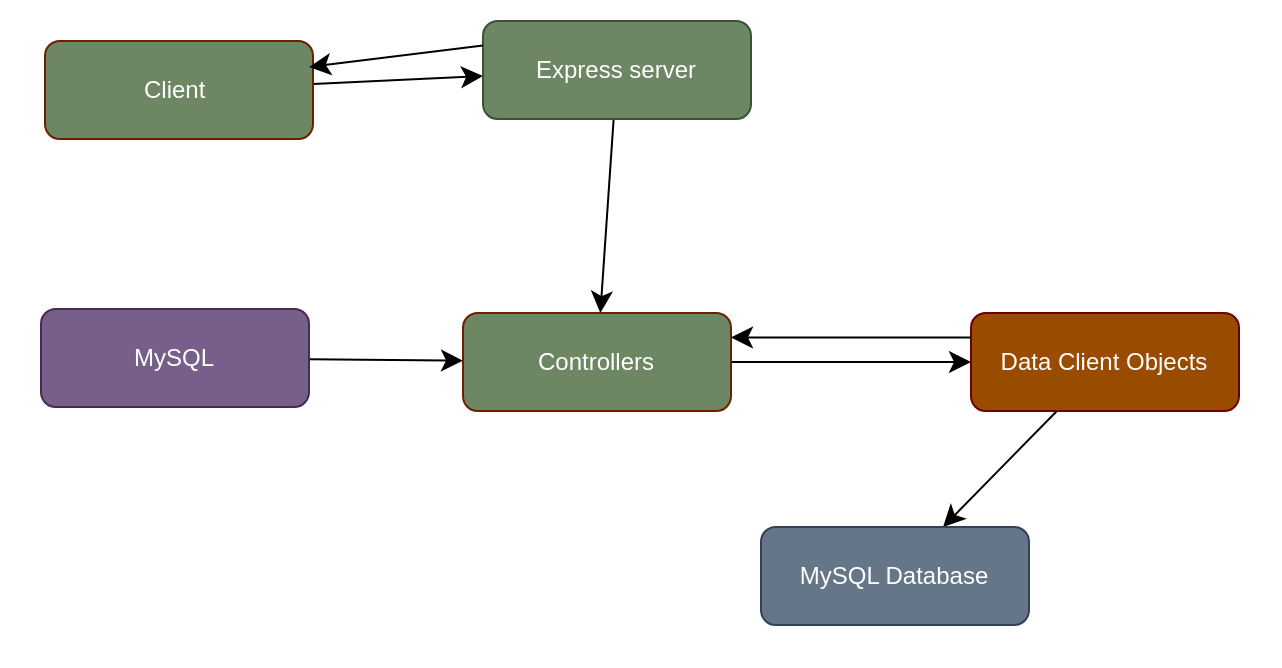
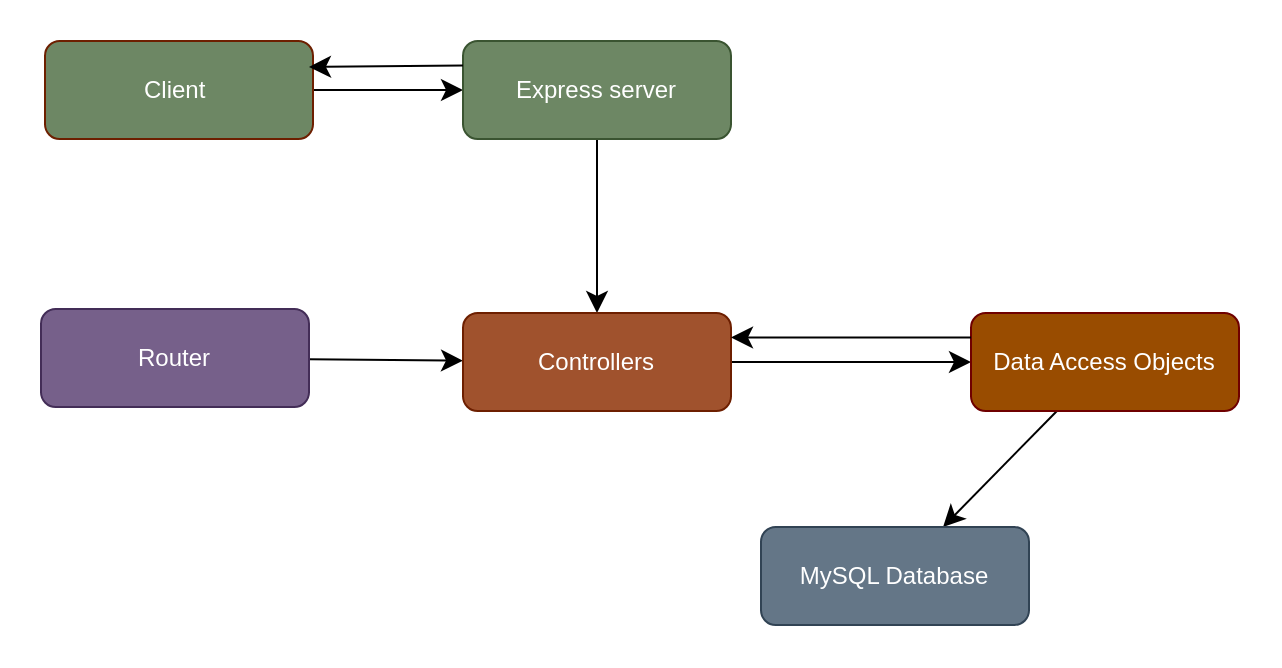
node "Express server": moved (617, 70) -> (597, 90)
node "MySQL": label "MySQL" -> "Router"
node "Controllers": fillcolor #6d8764 -> #a0522d
node "Data Client Objects": label "Data Client Objects" -> "Data Access Objects"
